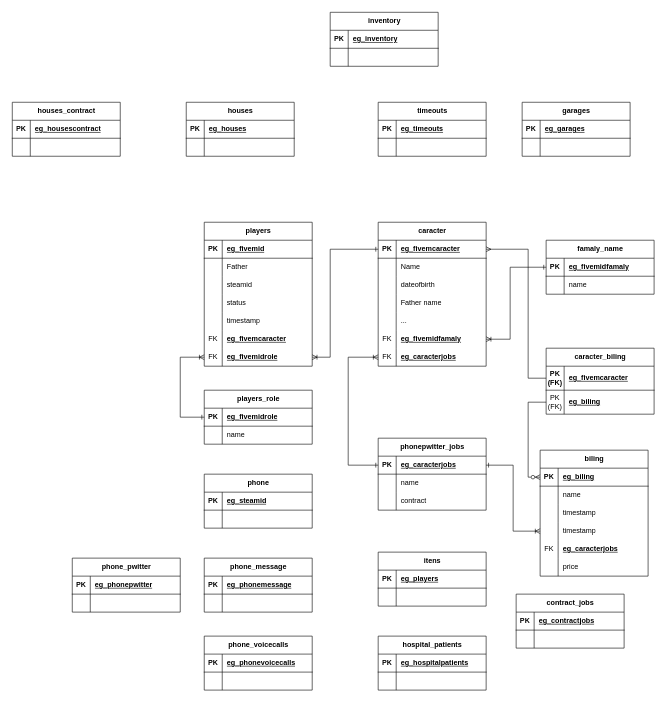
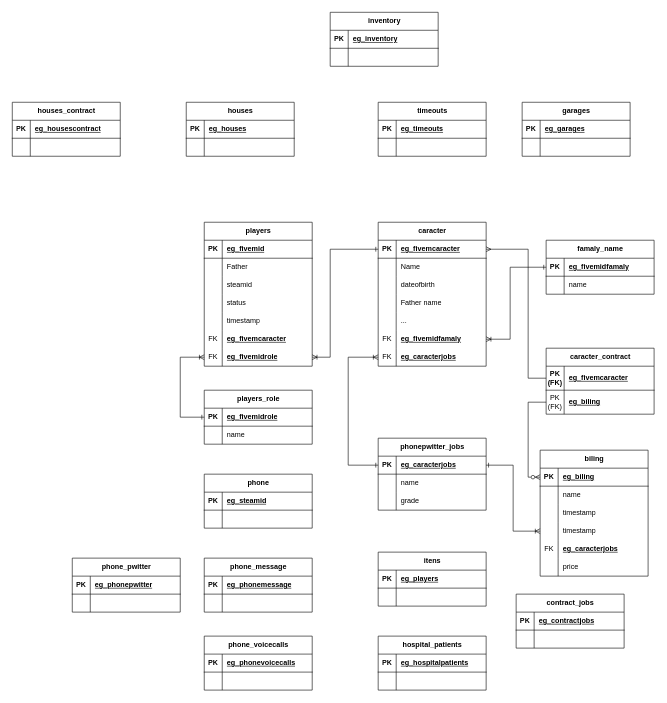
node "caracter_biling": label "caracter_biling" -> "caracter_contract"
node "contract": label "contract" -> "grade"
